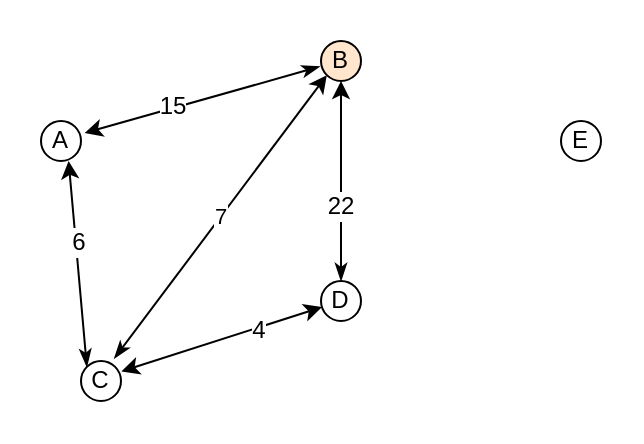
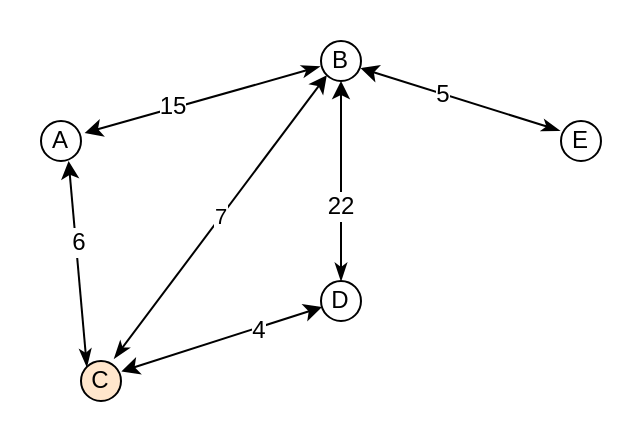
node "B": fillcolor #ffe6cc -> #ffffff
edge "B" -- "E": added, label "5"
node "C": fillcolor #ffffff -> #ffe6cc
